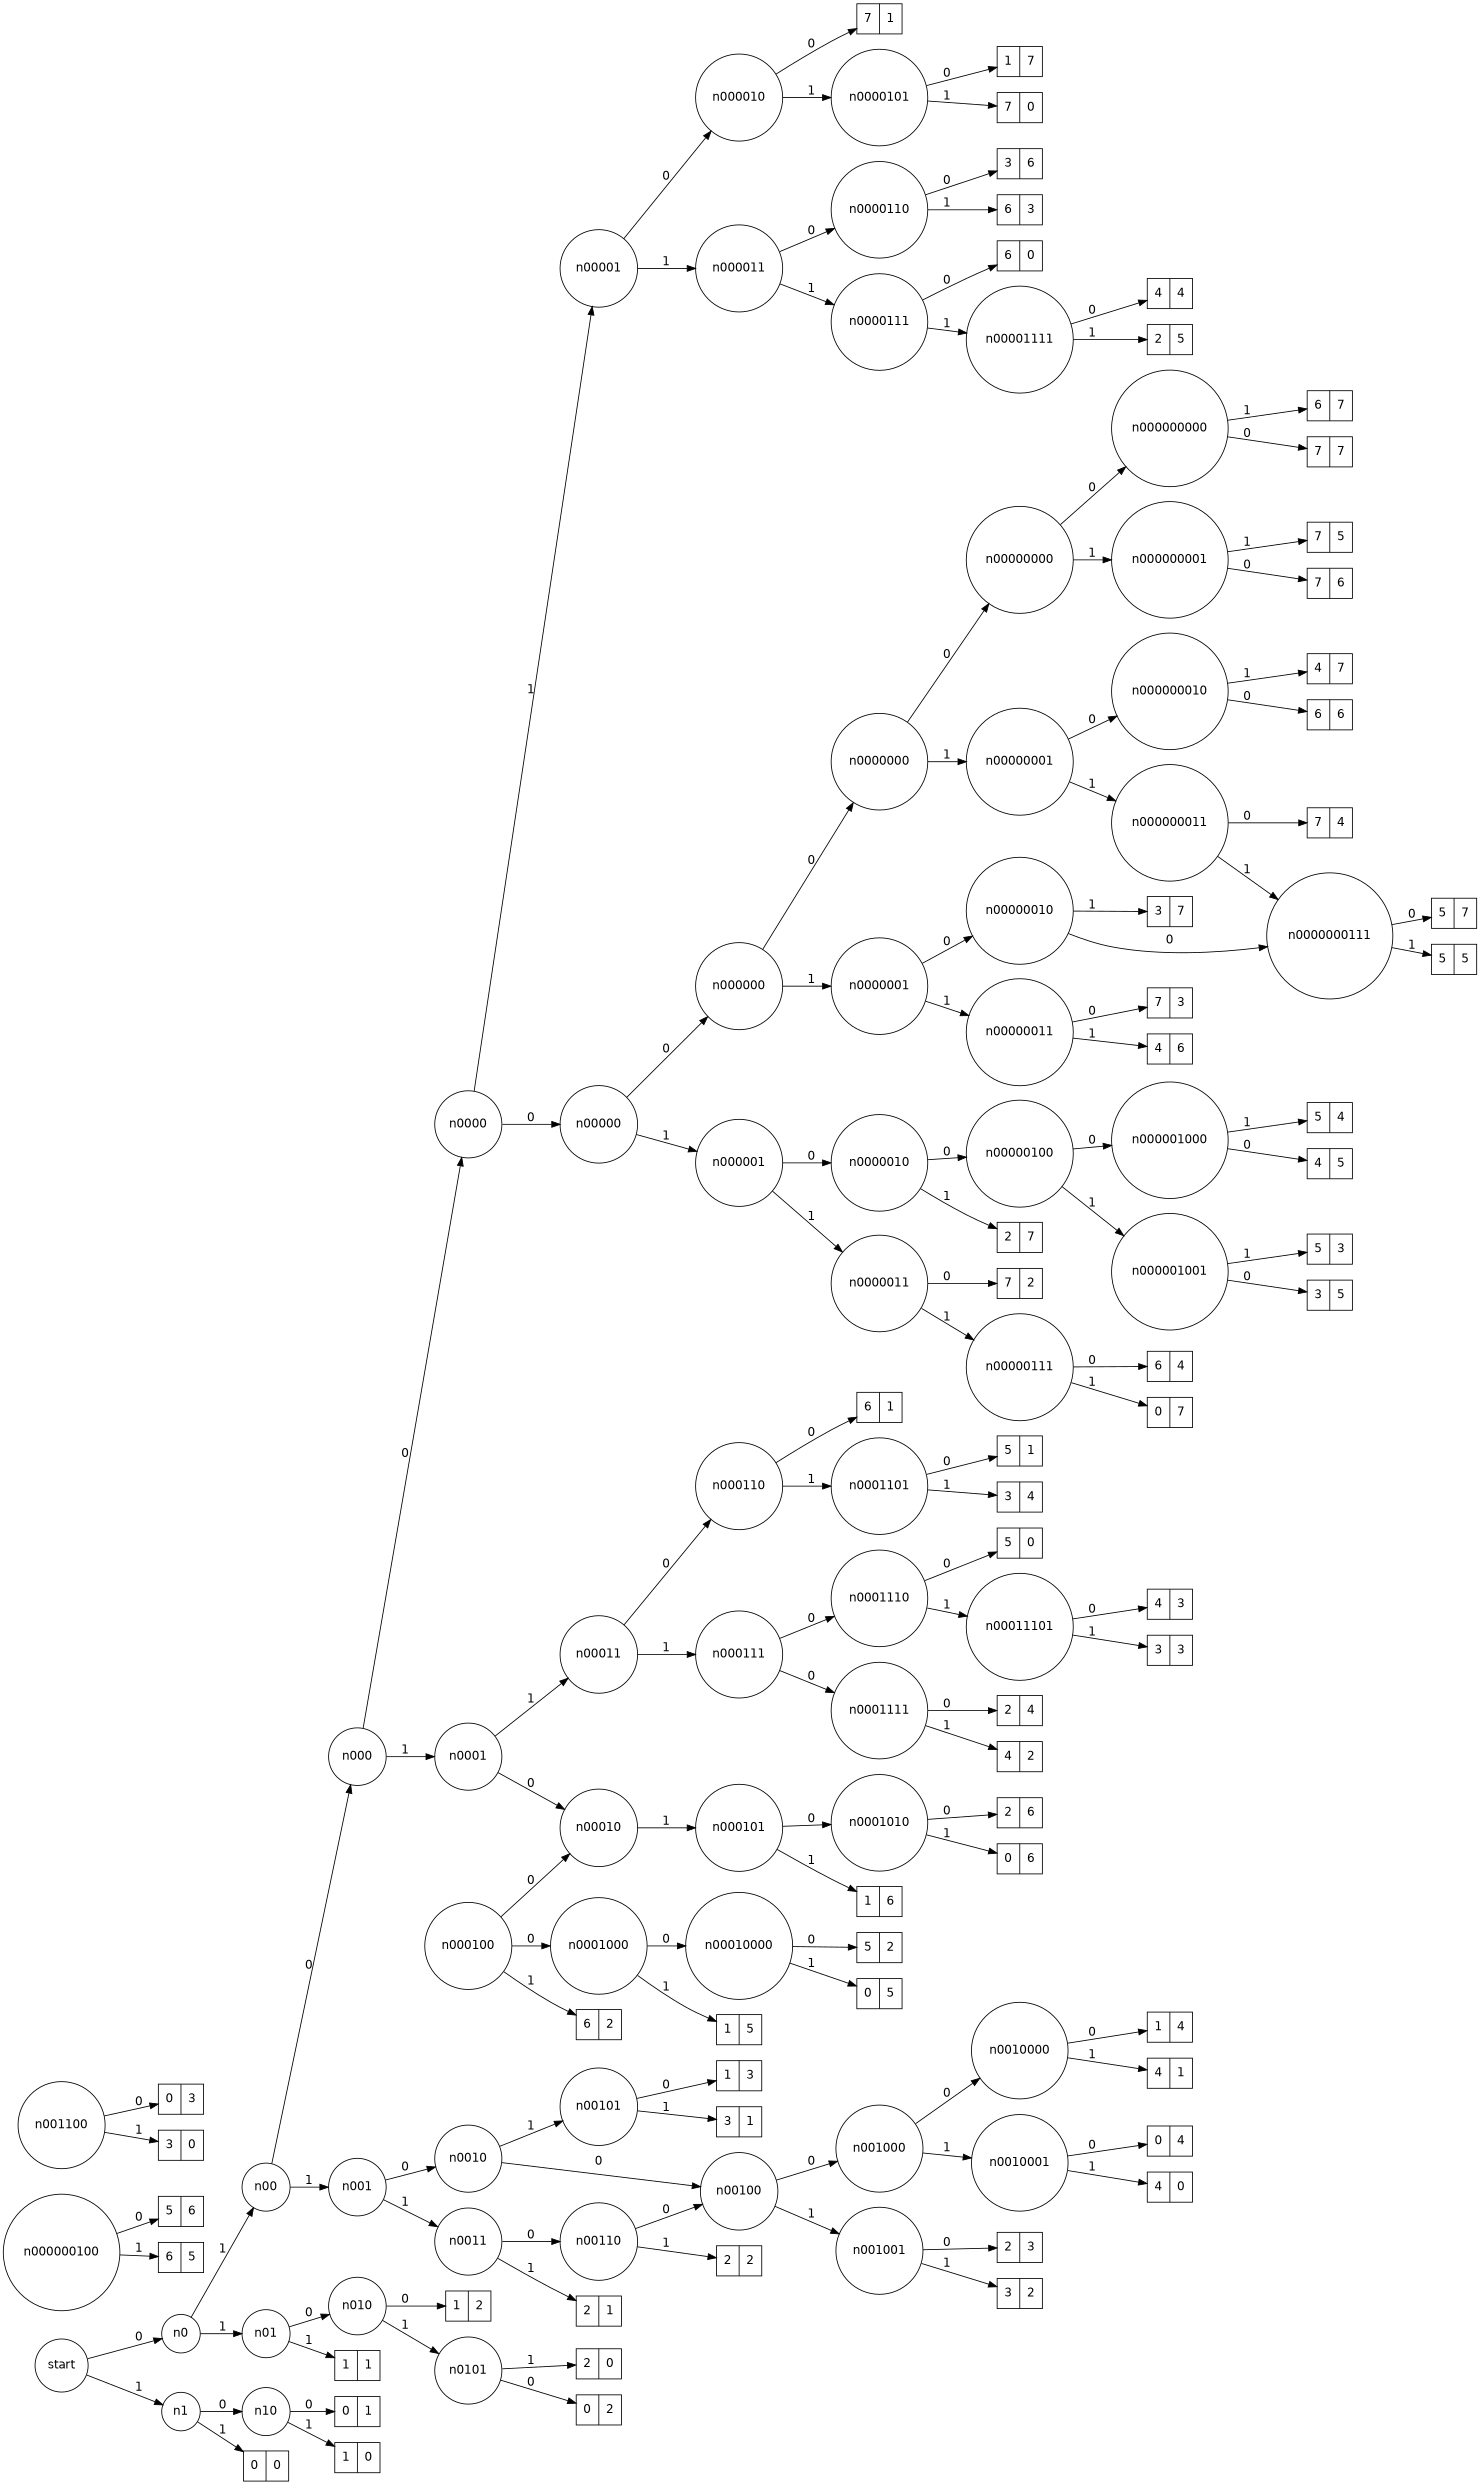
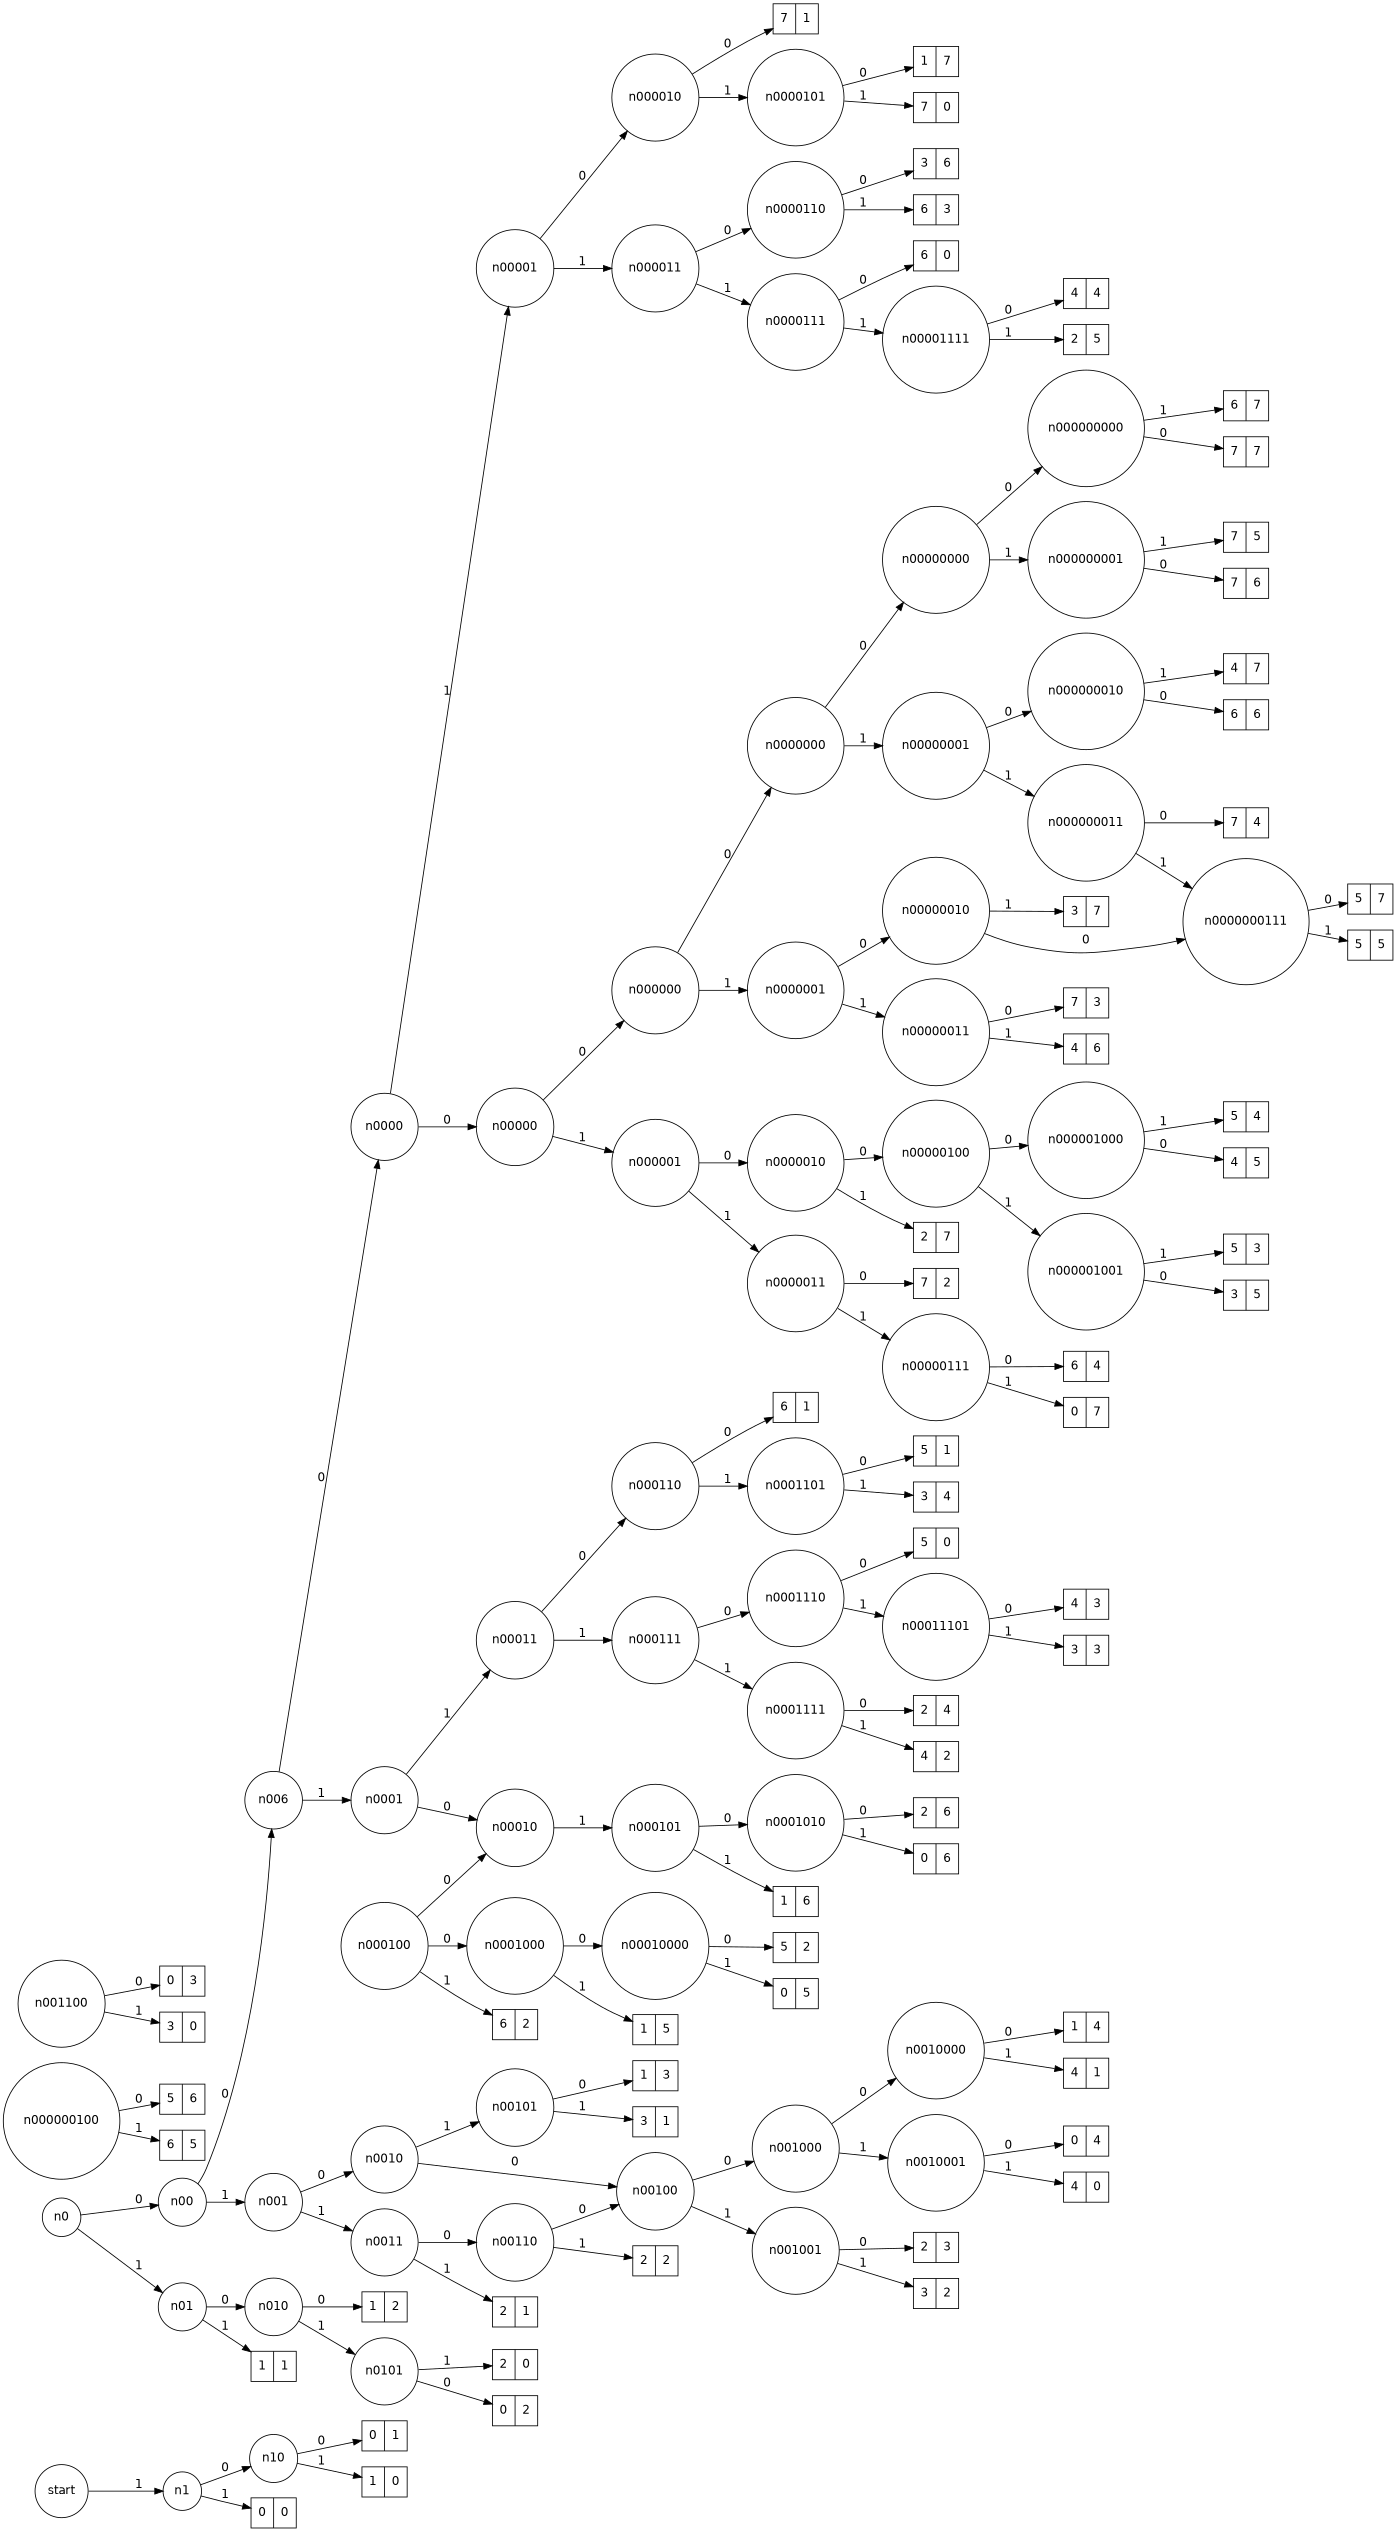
edge "n000111" -> "n0001111": label "0" -> "1"
node "n000": label "n000" -> "n006"
edge "n0" -> "n00": label "1" -> "0"
edge "start" -> "n0": removed, label "0"
